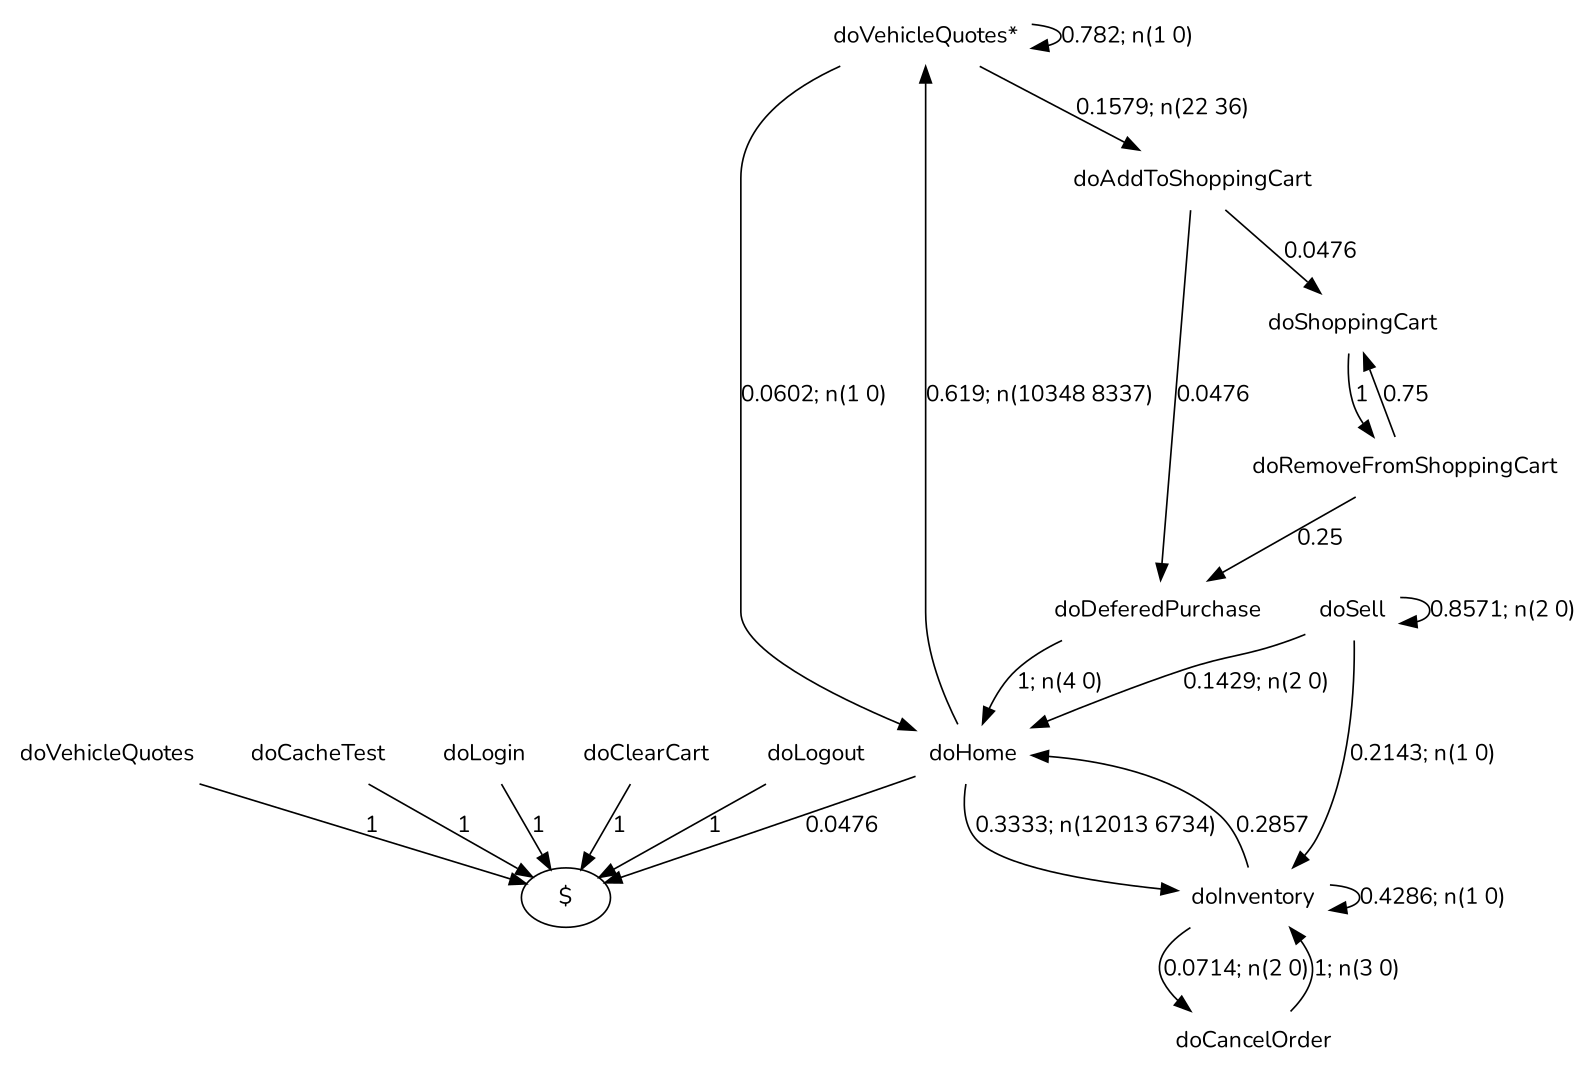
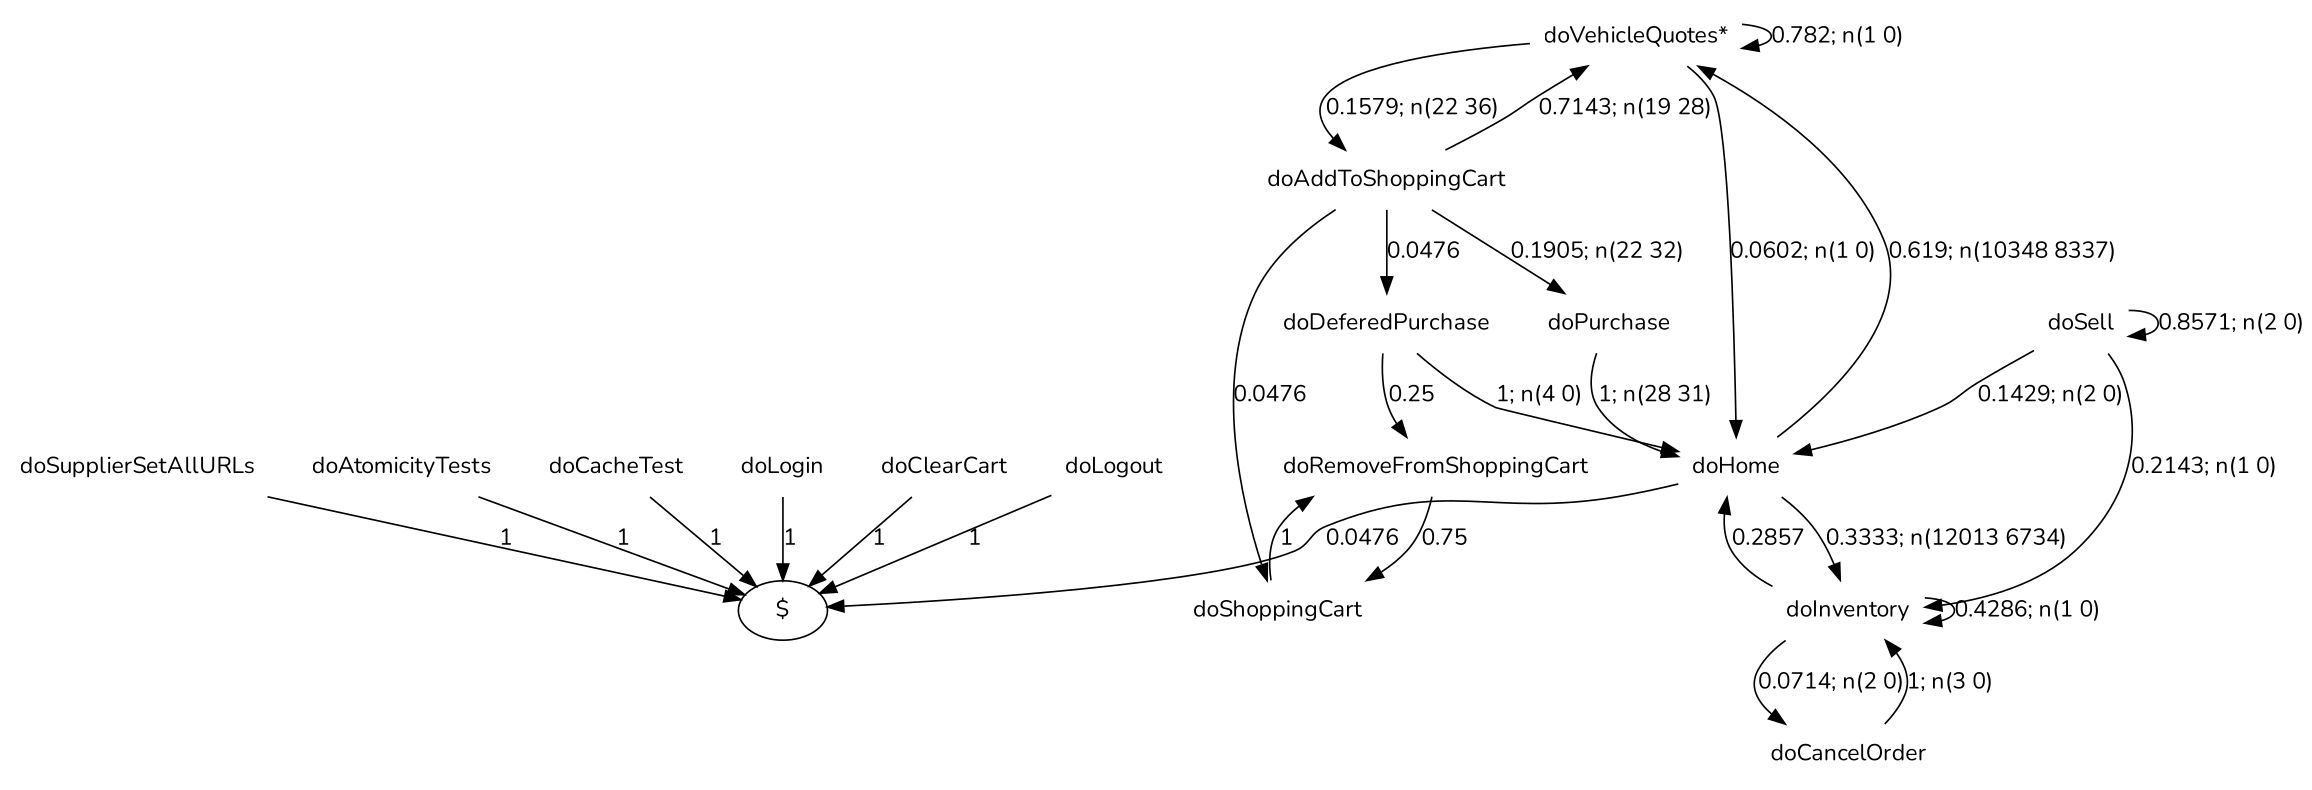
edge "doAddToShoppingCart" -> "doVehicleQuotes*": added, label "0.7143; n(19 28)"
node "doPurchase": added
node "doAtomicityTests": added
edge "doRemoveFromShoppingCart" -> "doDeferedPurchase": reversed
node "doVehicleQuotes": label "doVehicleQuotes" -> "doSupplierSetAllURLs"
